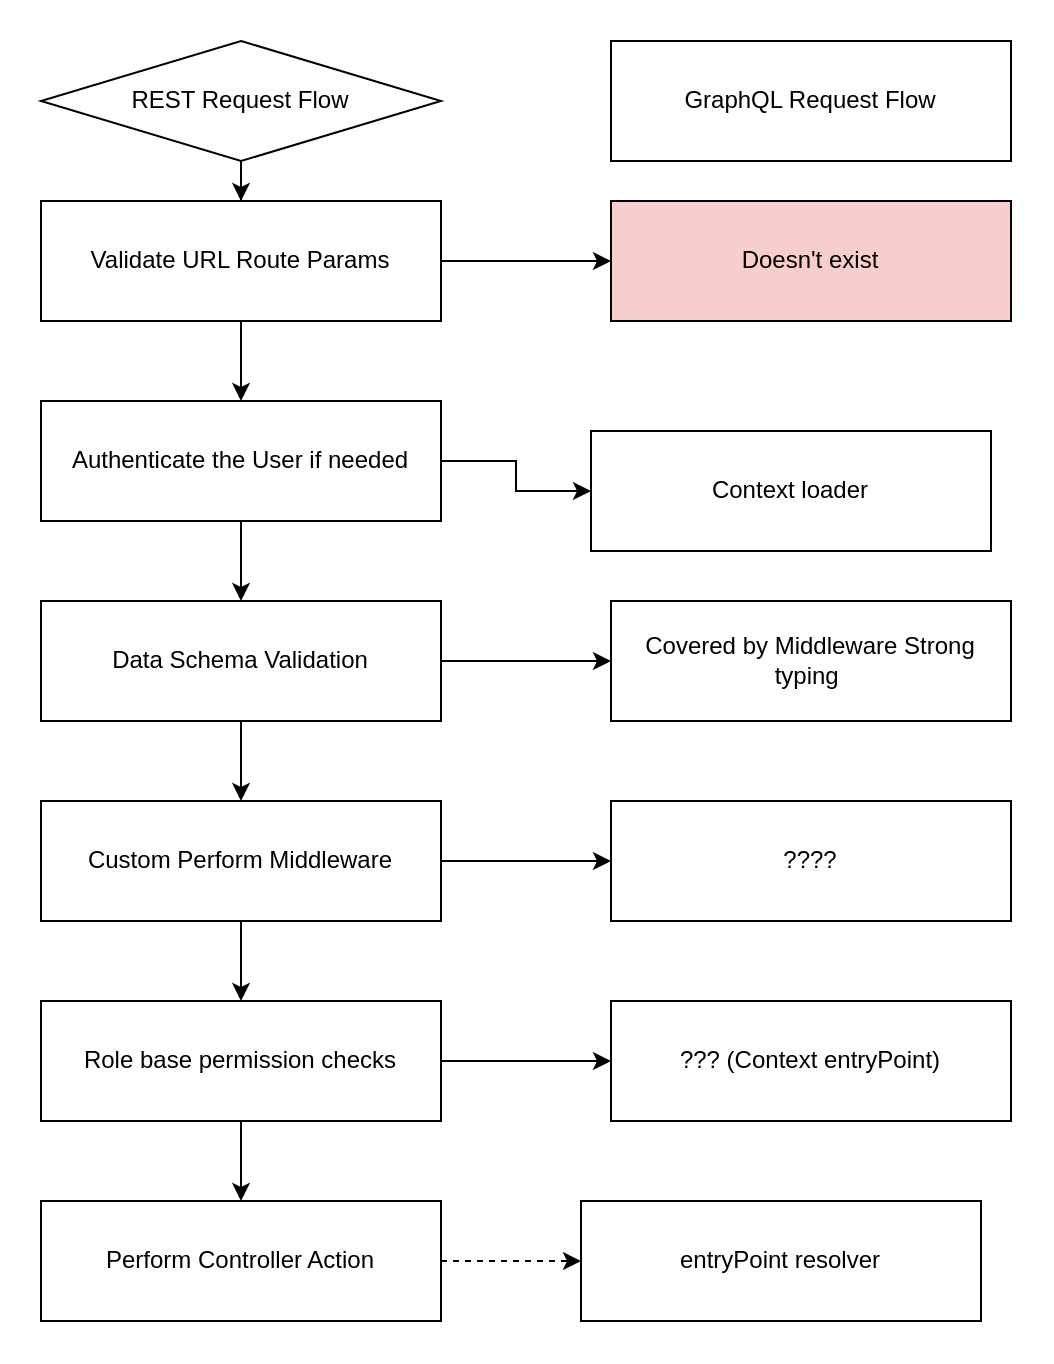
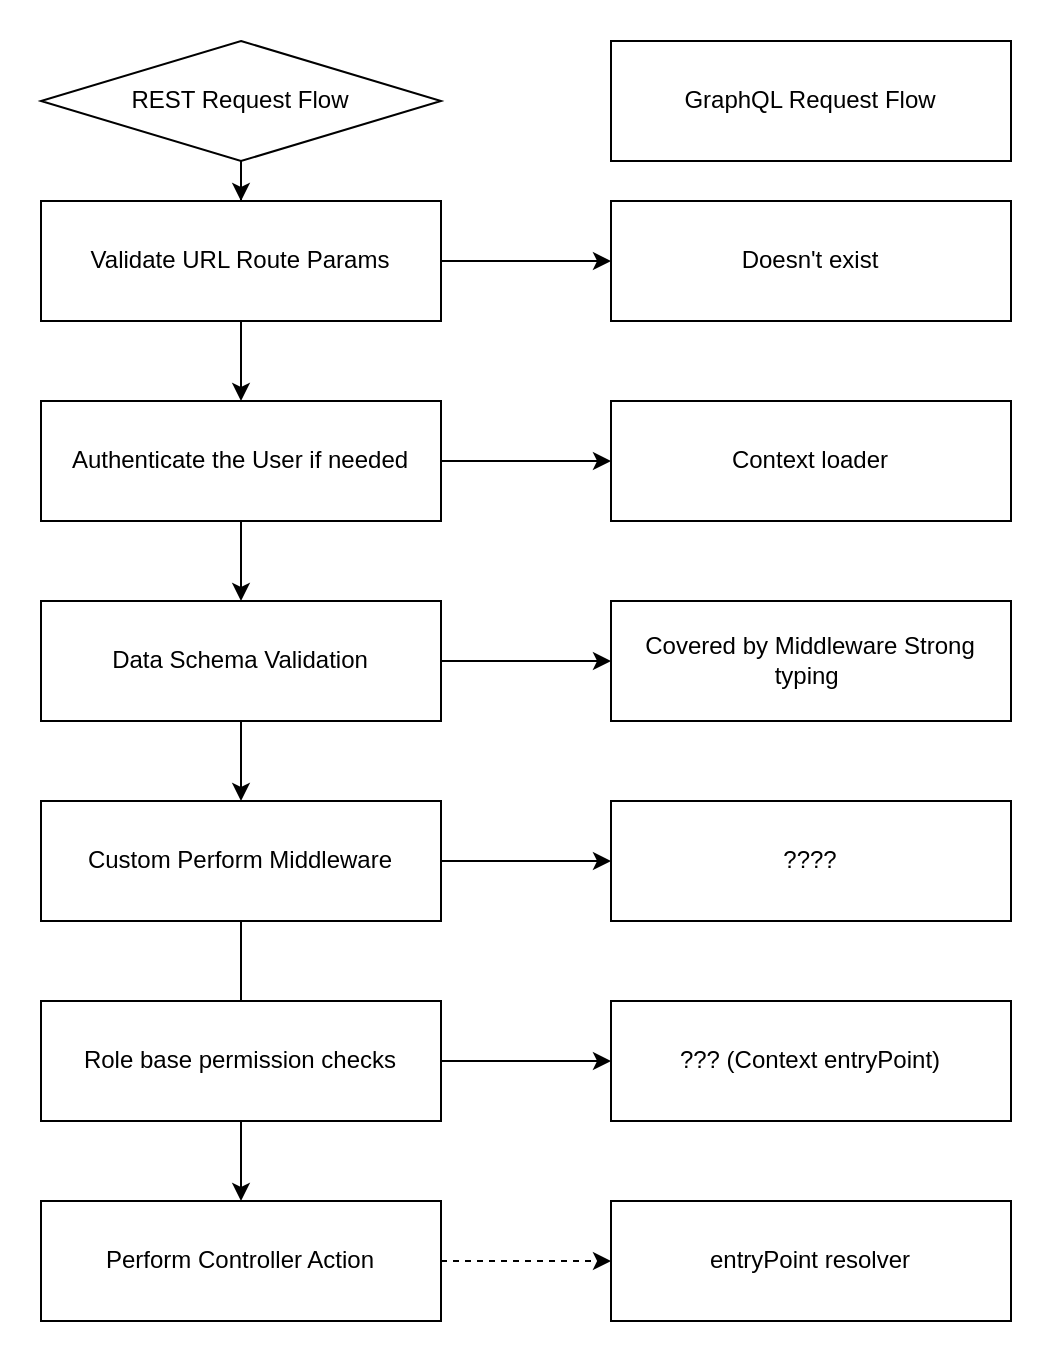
node "Doesn't exist": fillcolor #f8cecc -> #ffffff
node "Context loader": moved (791, 491) -> (811, 461)
edge "Custom Perform Middleware" -> "Role base permission checks": arrowhead classic -> none
node "entryPoint resolver": moved (781, 1261) -> (811, 1261)
